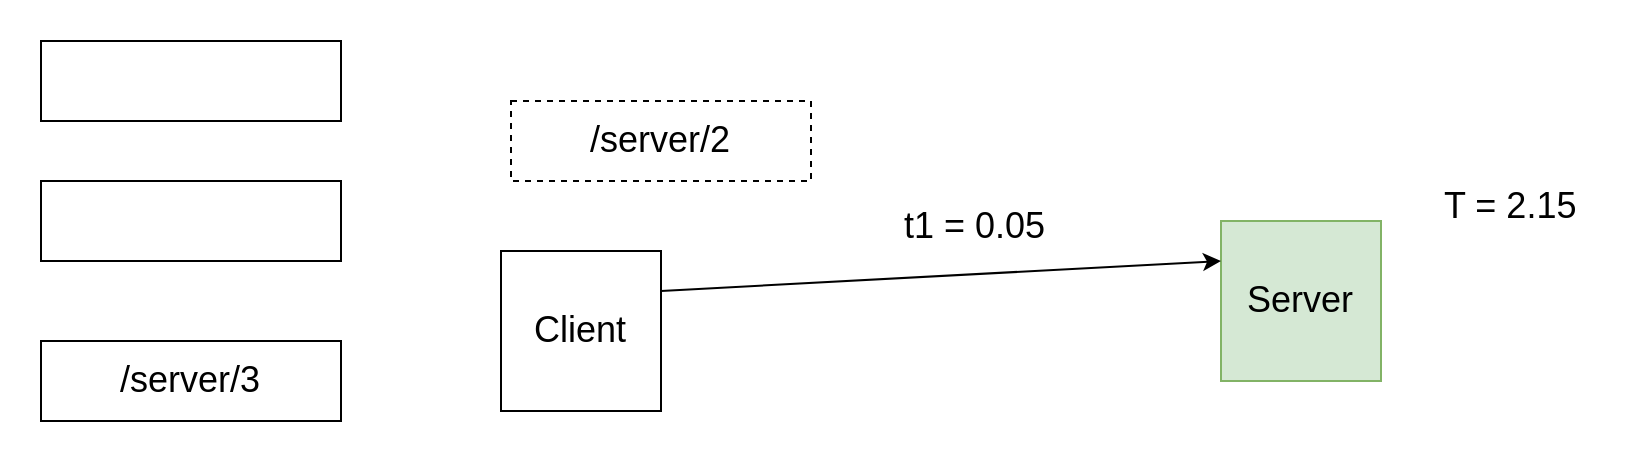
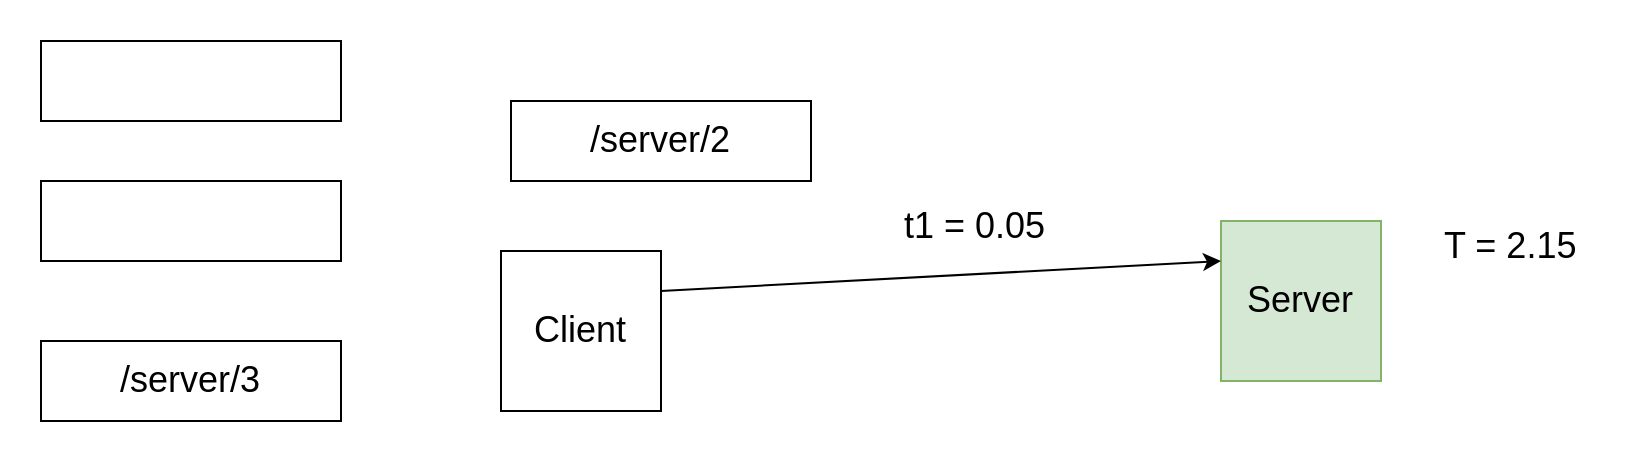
node "/server/2": style dashed -> solid
node "T = 2.15": moved (1521, 201) -> (1521, 241)
